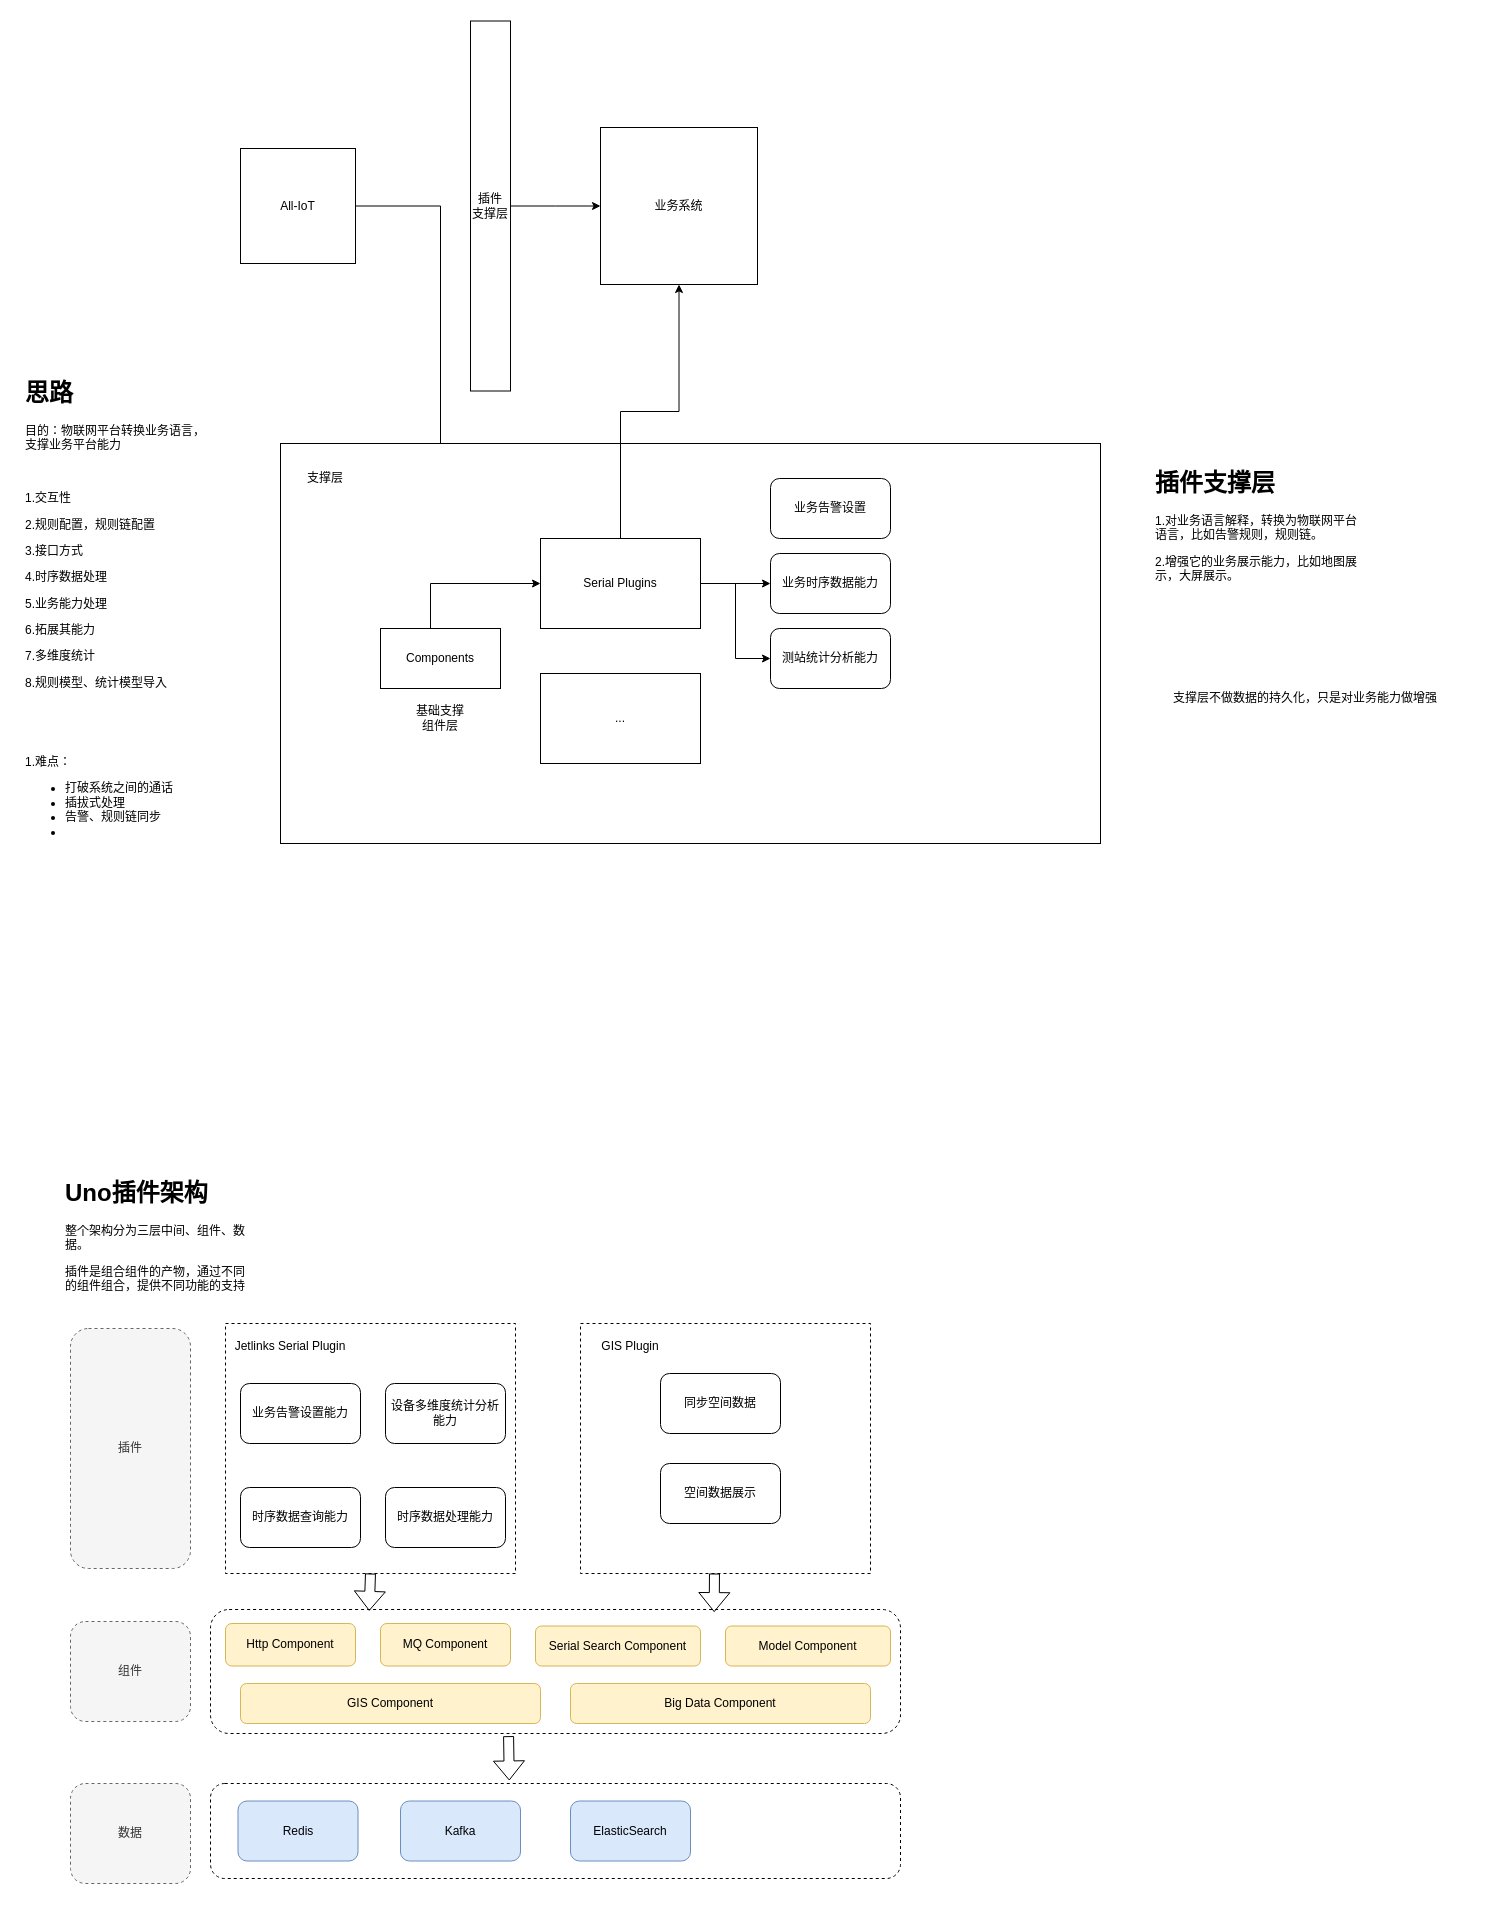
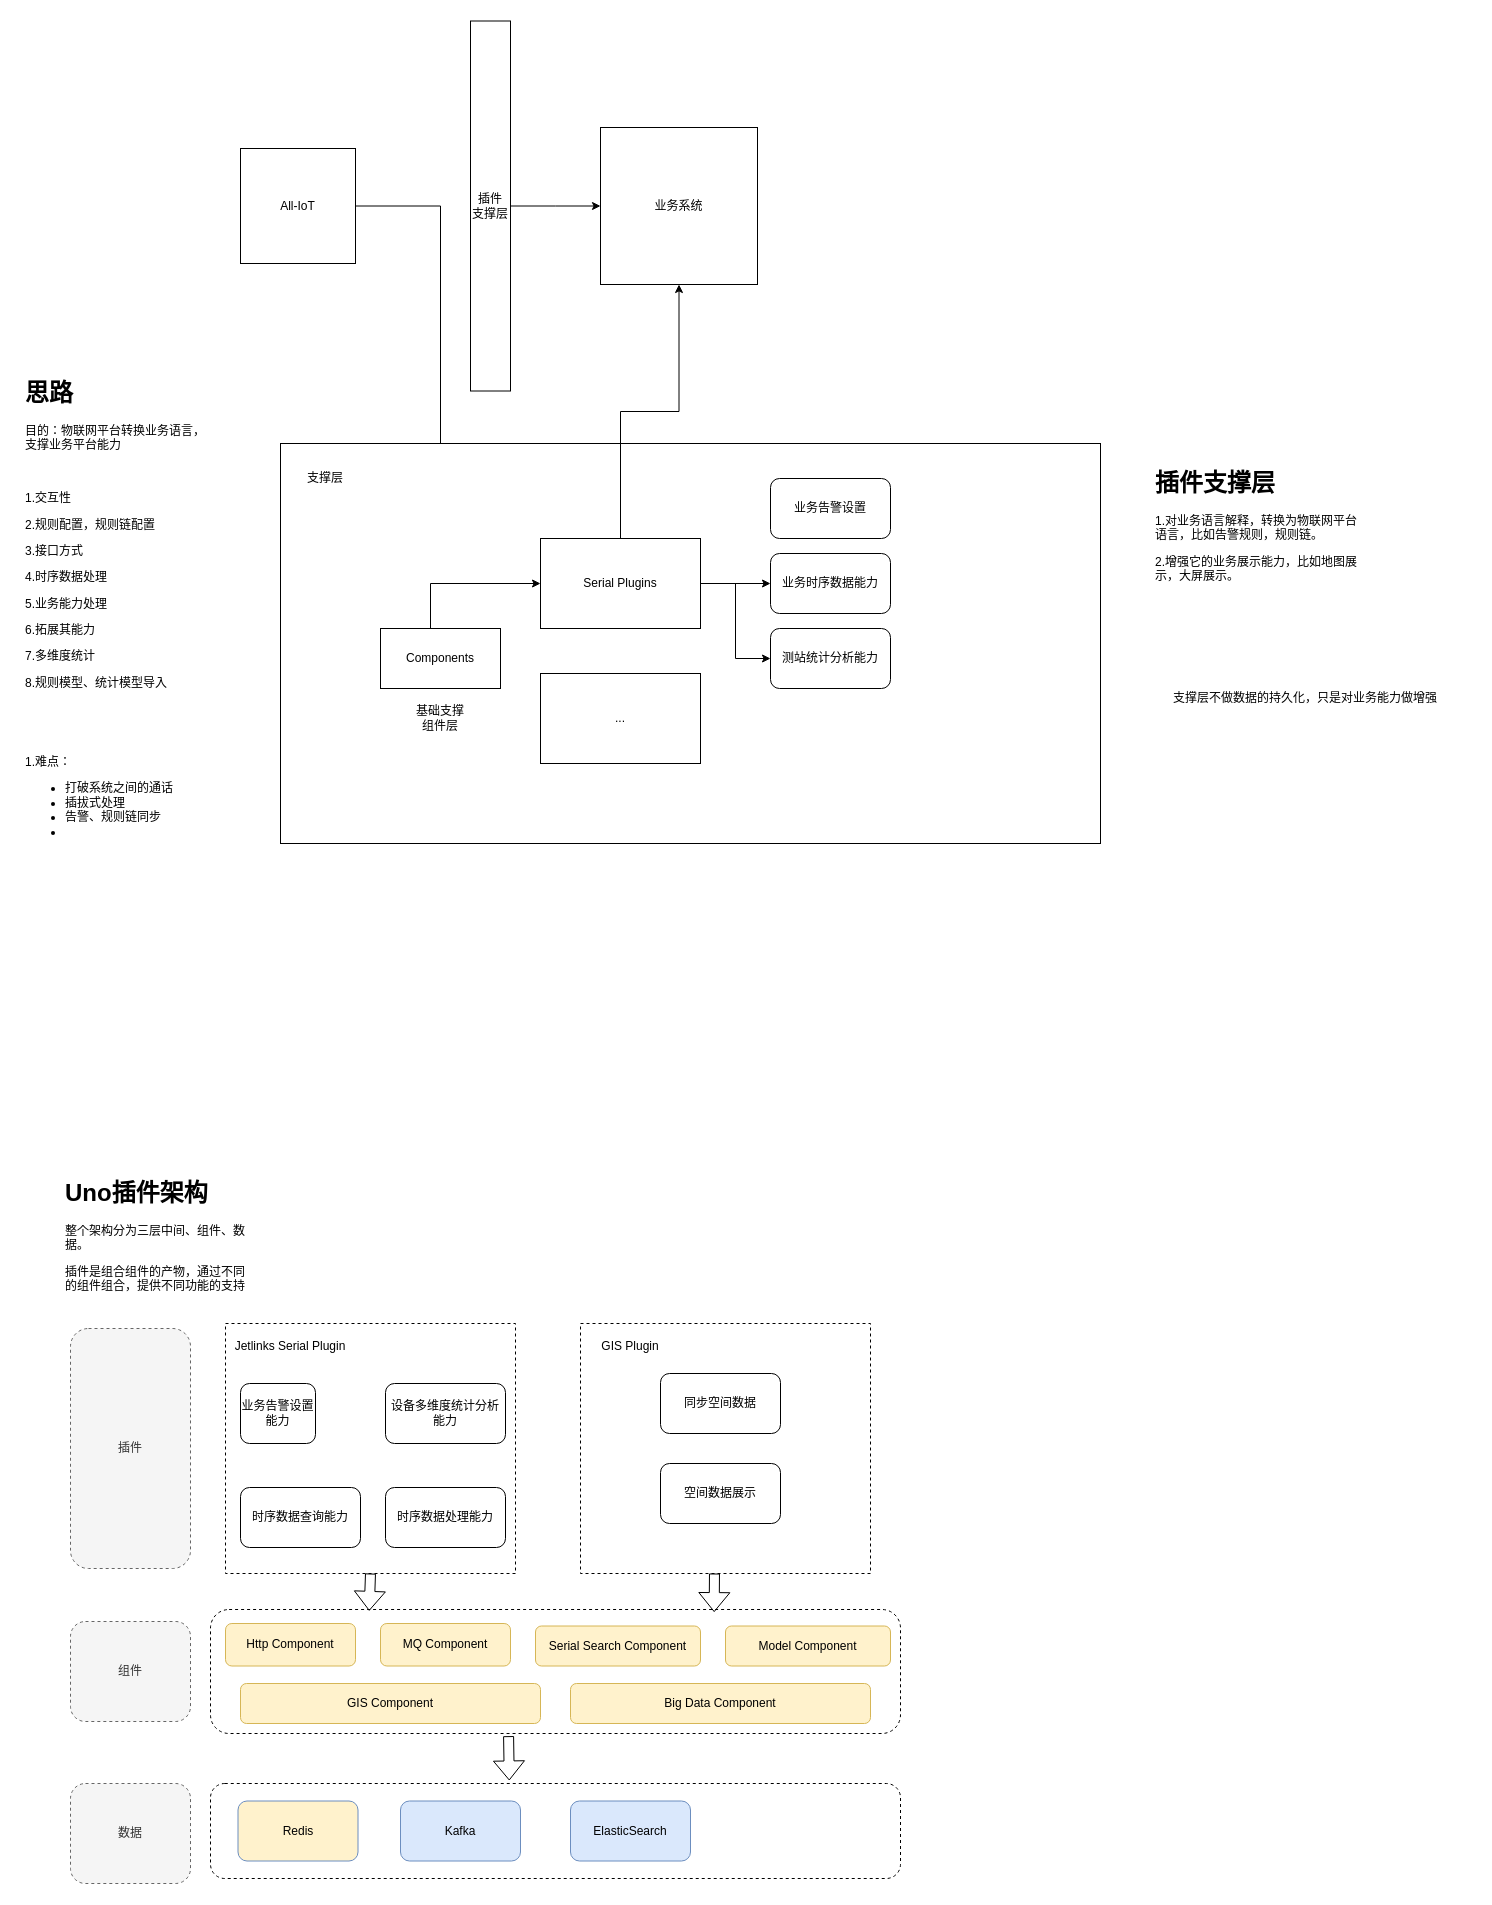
node "业务告警设置能力": size 120x60 -> 75x60
node "Redis": fillcolor #dae8fc -> #fff2cc
